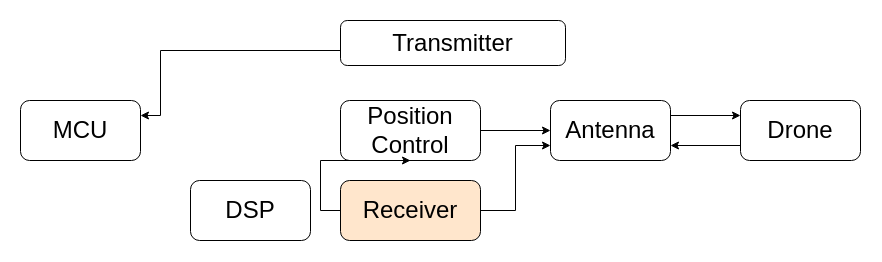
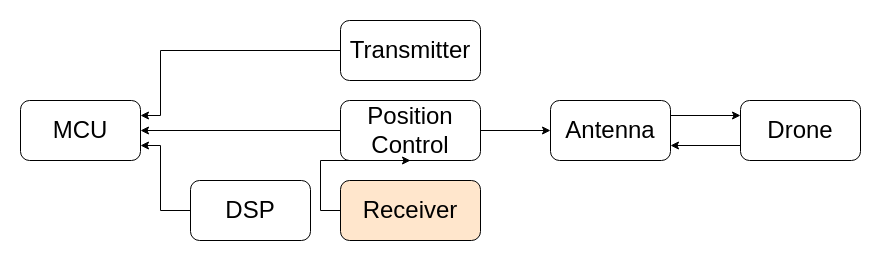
node "Transmitter": size 225x45 -> 140x60
edge "Position Control" -> "MCU": added
edge "Receiver" -> "Antenna": removed
edge "DSP" -> "MCU": added
